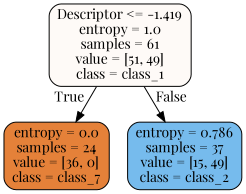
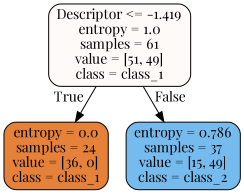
node "entropy = 0.0 samples = 24 value = [36, 0] class = class_7": label "entropy = 0.0 samples = 24 value = [36, 0] class = class_7" -> "entropy = 0.0 samples = 24 value = [36, 0] class = class_1"
